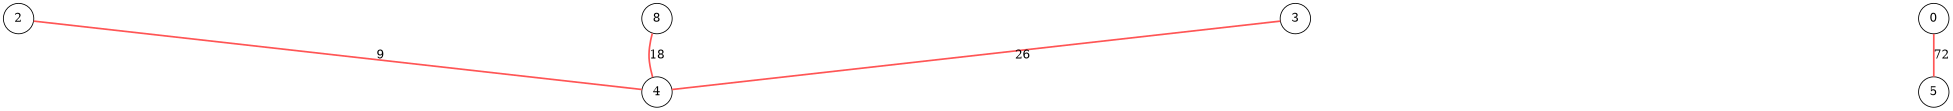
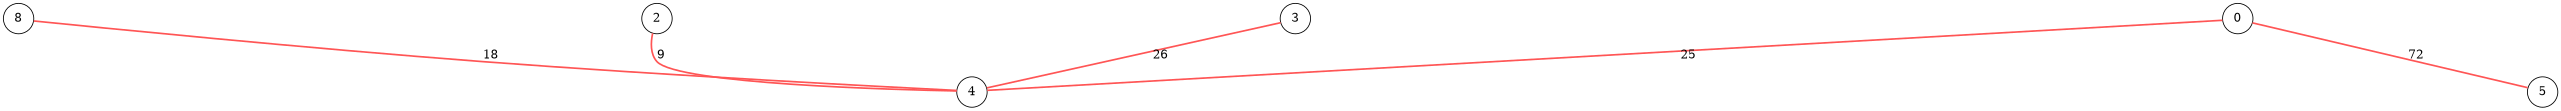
edge "0" -- "4": added, label "25"
